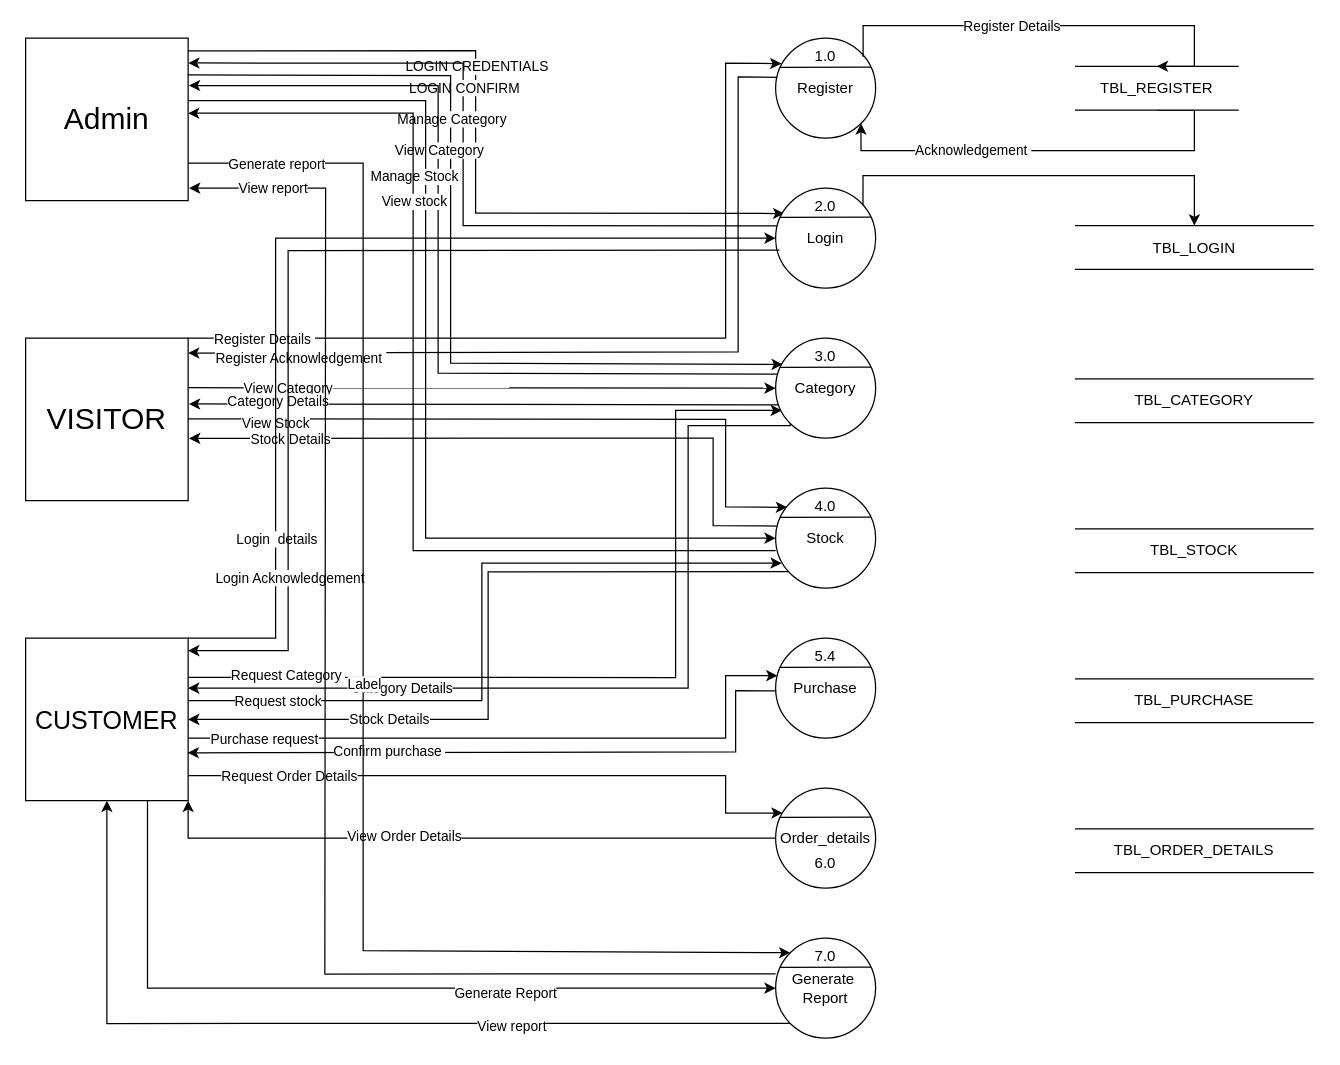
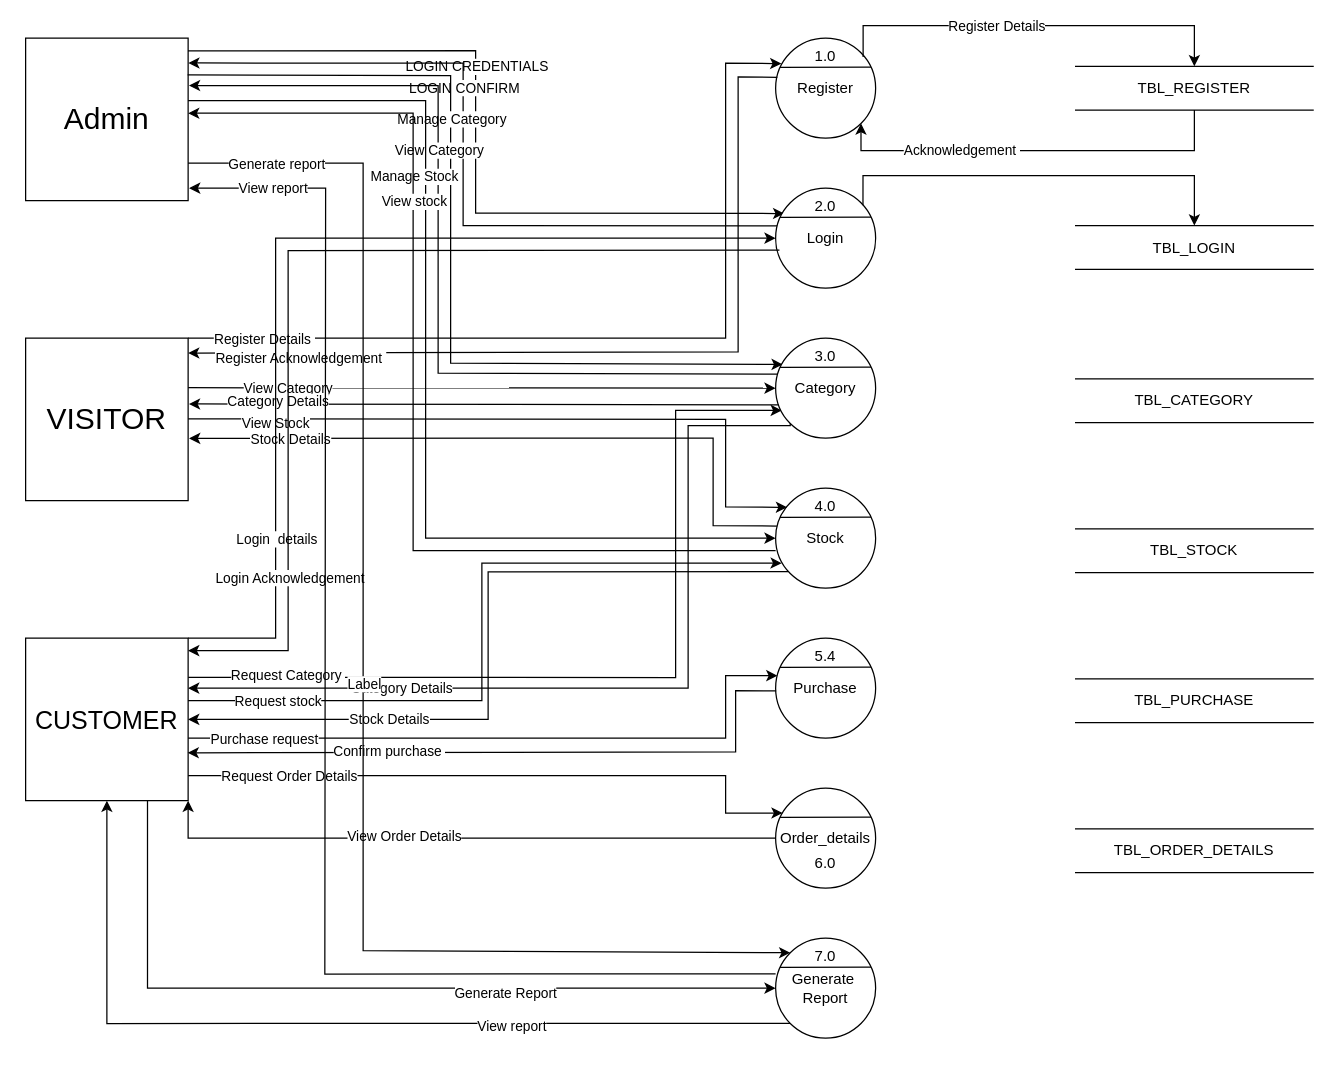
node "TBL_REGISTER": size 163x44 -> 238x44
